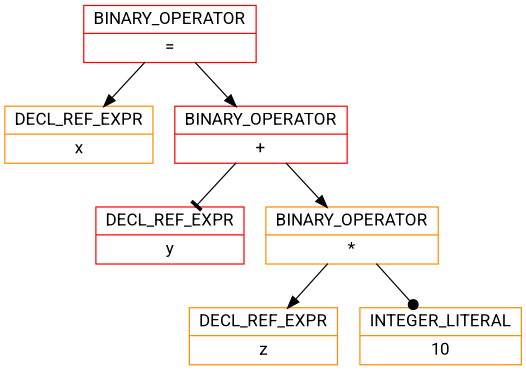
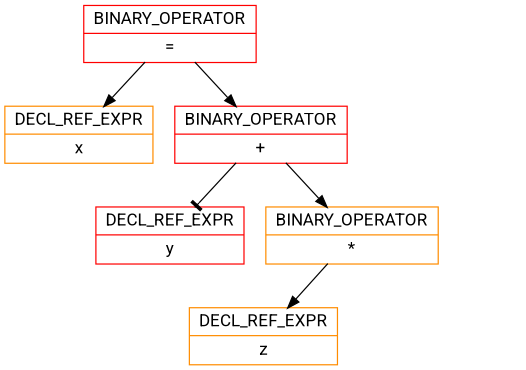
node "INTEGER_LITERAL": removed
